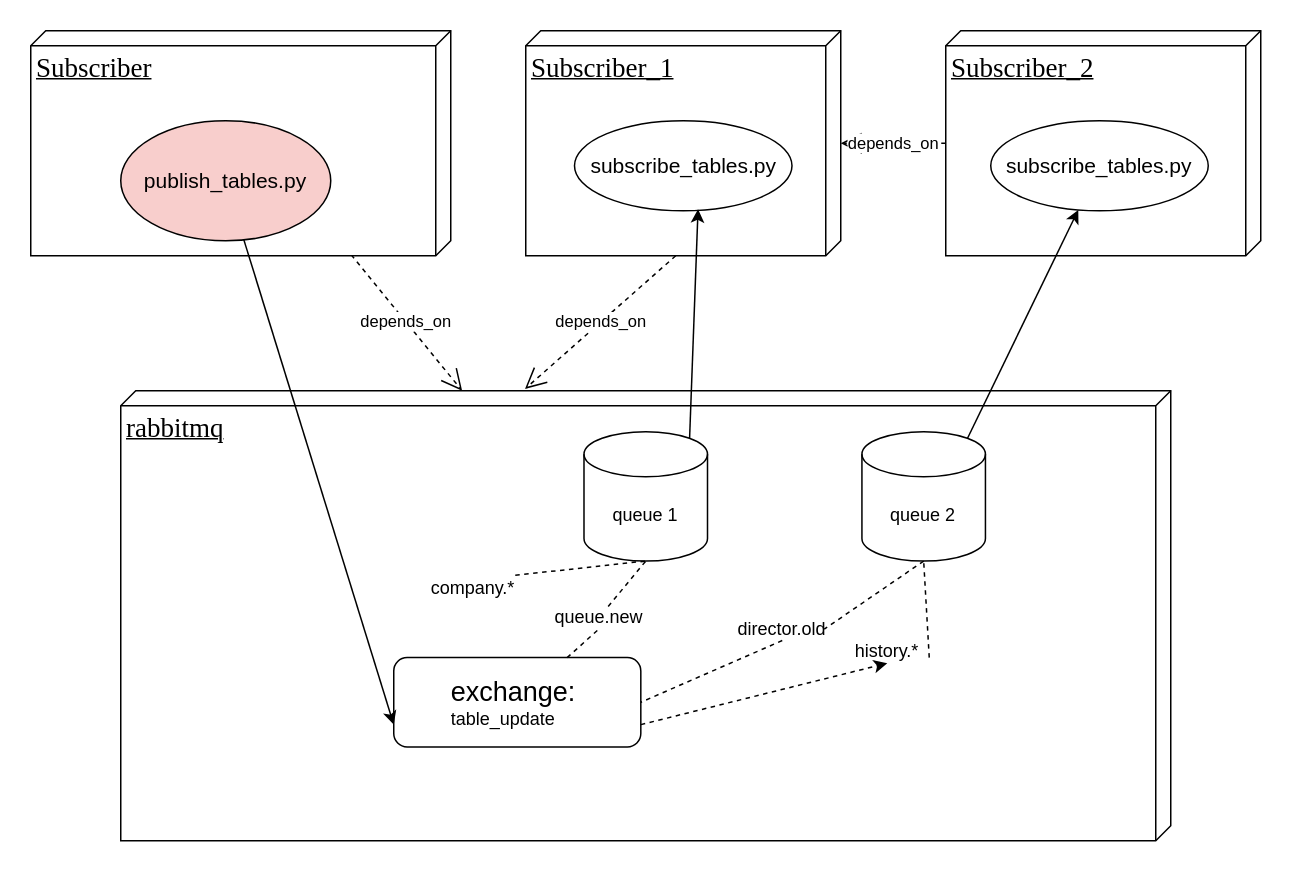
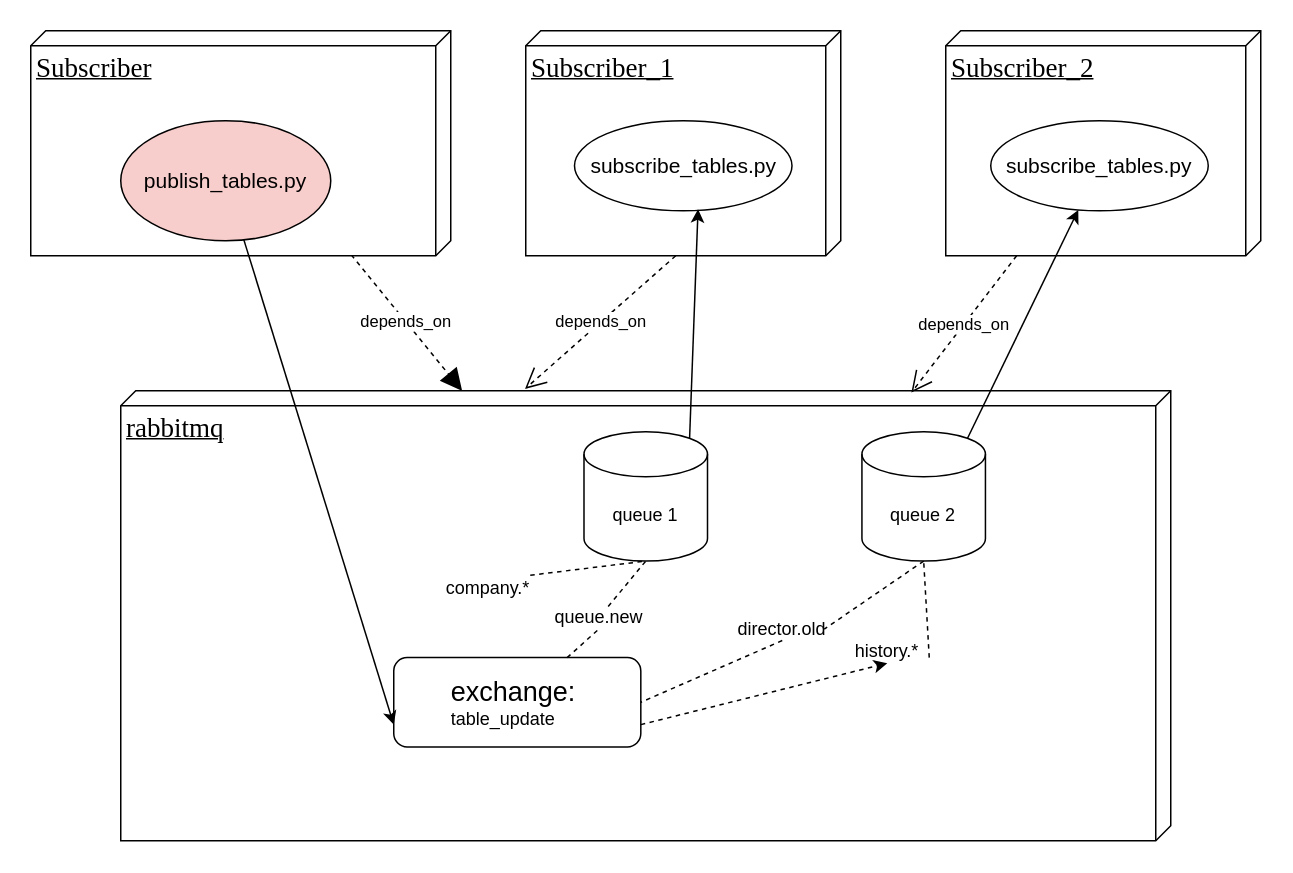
edge "Subscriber_2" -> "Subscriber_1": now "Subscriber_2" -> "rabbitmq"
edge "Subscriber" -> "rabbitmq": arrowhead open -> block
node "company.*": moved (473, 587) -> (488, 587)
